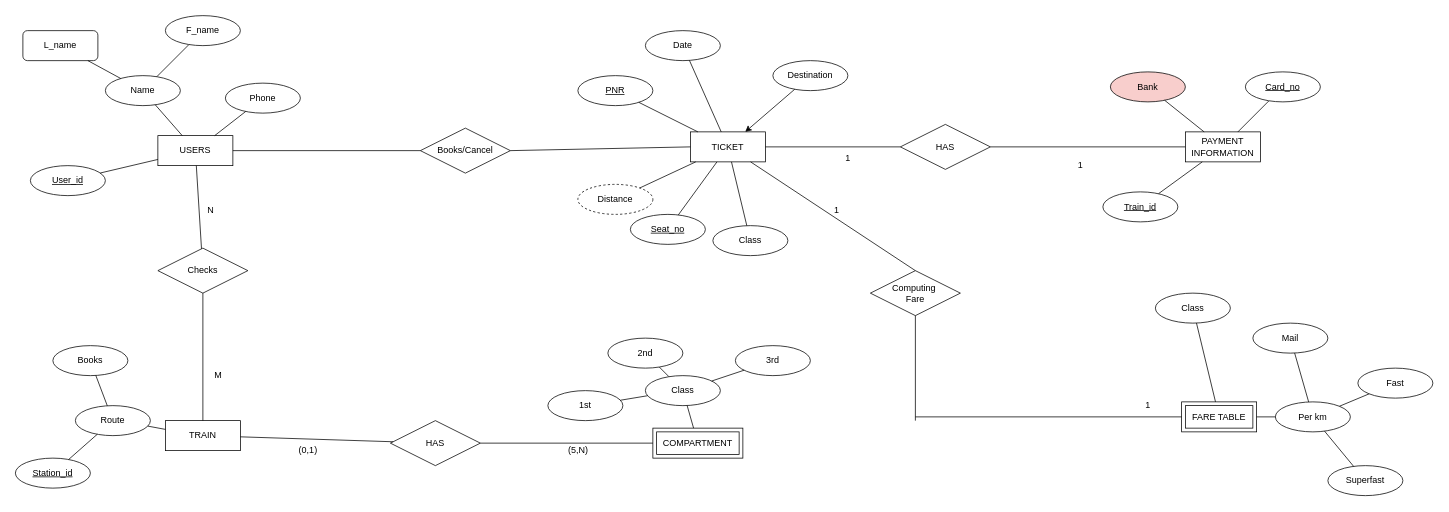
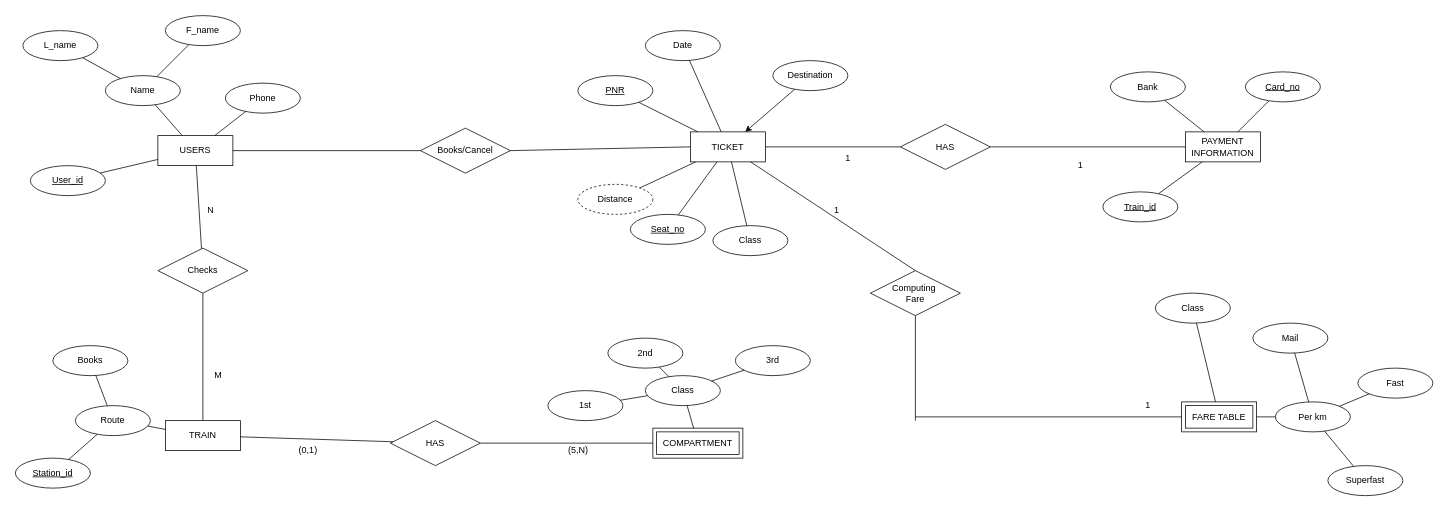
node "L_name": shape rounded rectangle -> ellipse
node "Bank": fillcolor #f8cecc -> #ffffff
